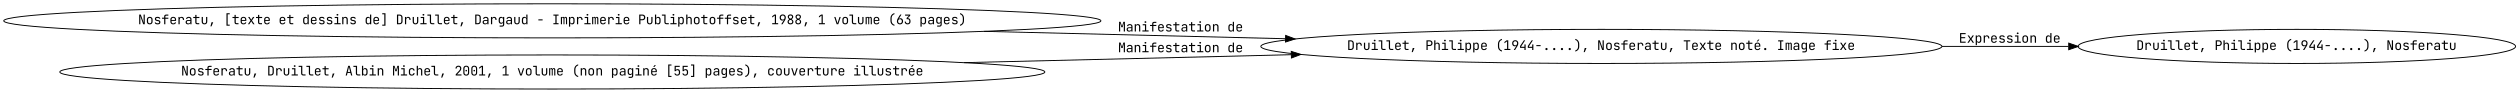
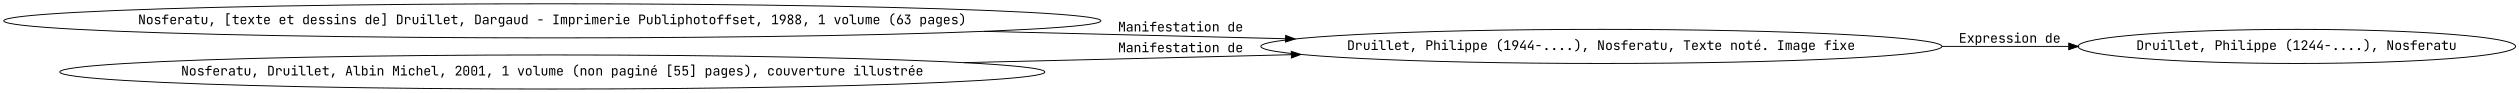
node "Druillet, Philippe (1944-....), Nosferatu": label "Druillet, Philippe (1944-....), Nosferatu" -> "Druillet, Philippe (1244-....), Nosferatu"
